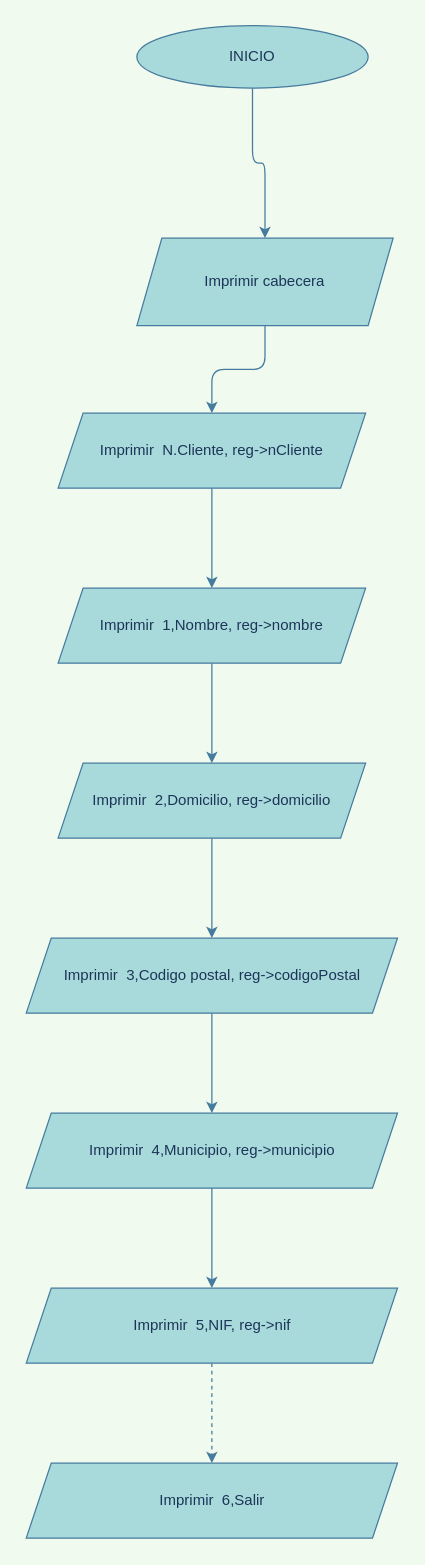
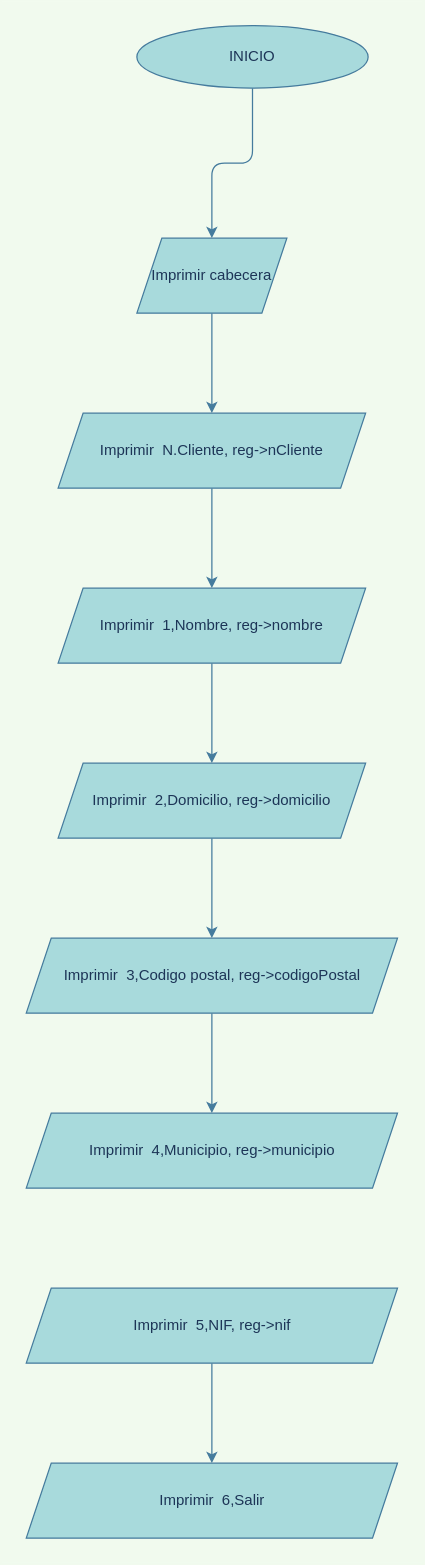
node "Imprimir cabecera": size 256x88 -> 150x75
edge "Imprimir 4,Municipio, reg->municipio" -> "Imprimir 5,NIF, reg->nif": removed
edge "Imprimir 5,NIF, reg->nif" -> "Imprimir 6,Salir": style dashed -> solid
